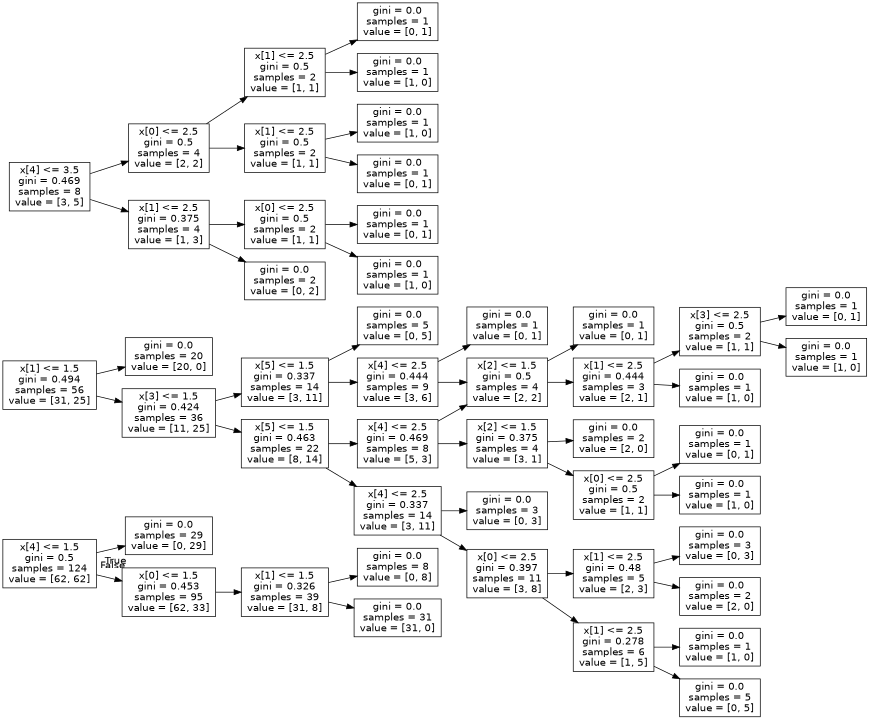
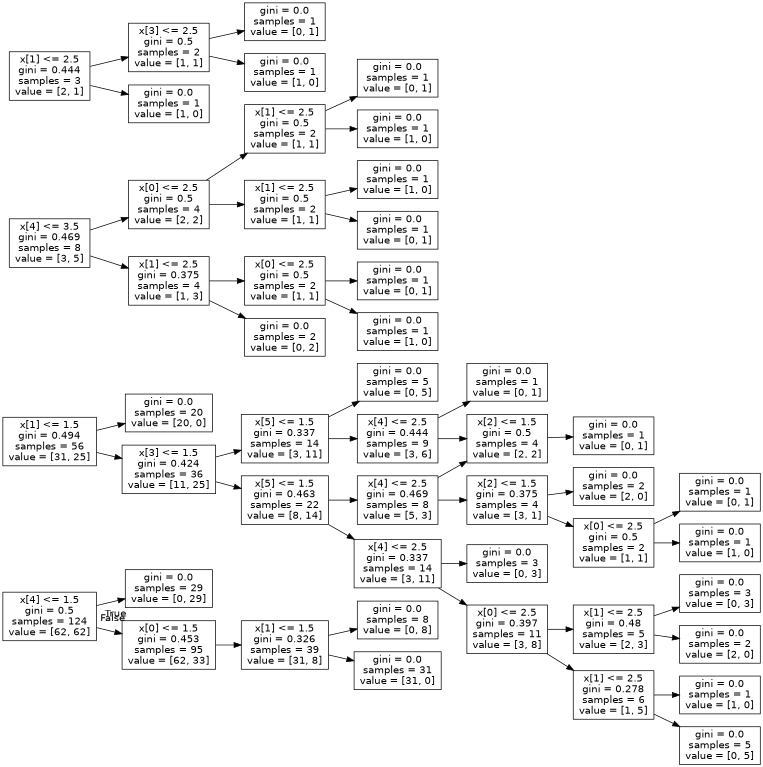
edge "x[2] <= 1.5 gini = 0.5 samples = 4 value = [2, 2]" -> "x[1] <= 2.5 gini = 0.444 samples = 3 value = [2, 1]": removed
